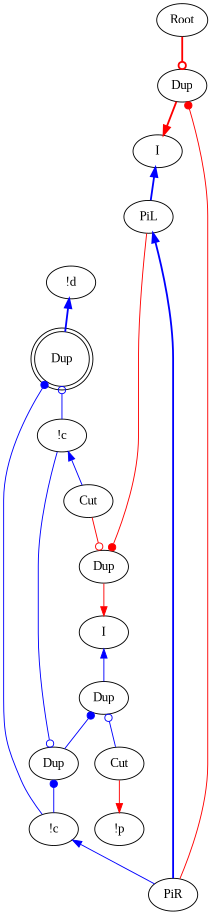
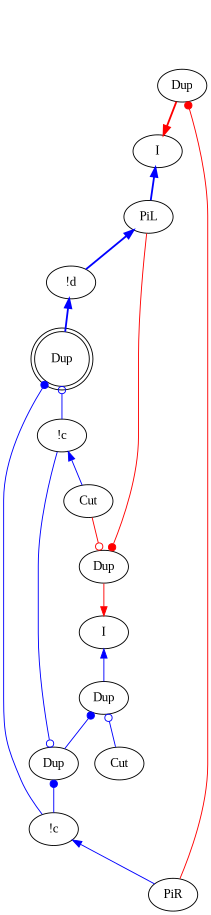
node "Root": removed
edge "PiR" -> "PiL": now "!d" -> "PiL"
node "!p": removed
